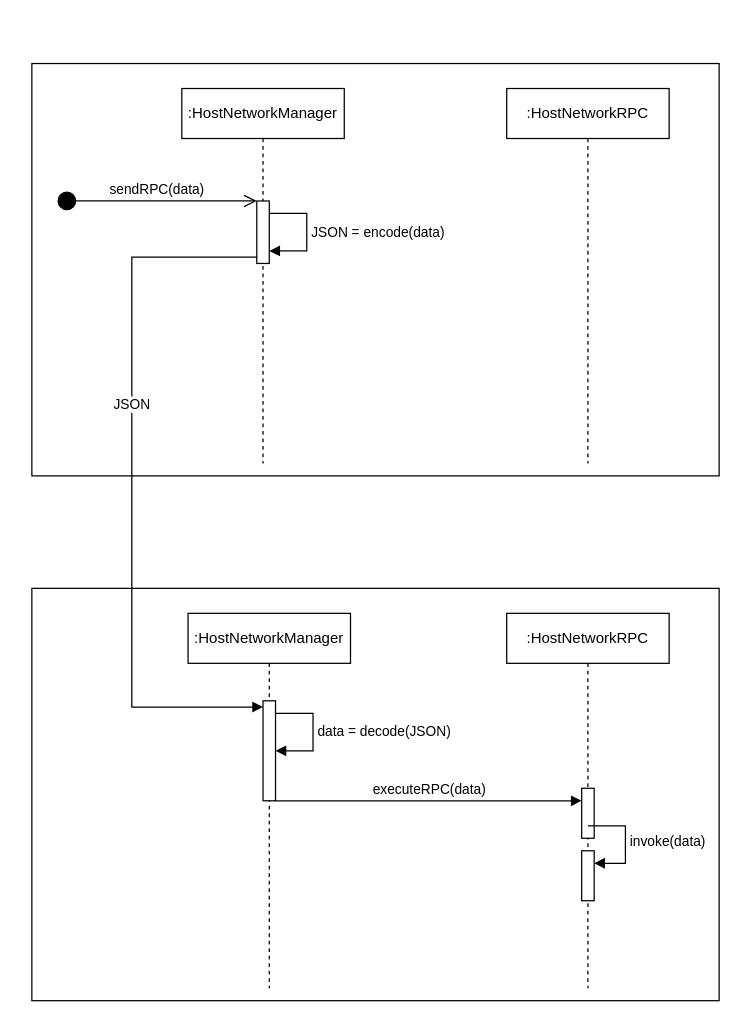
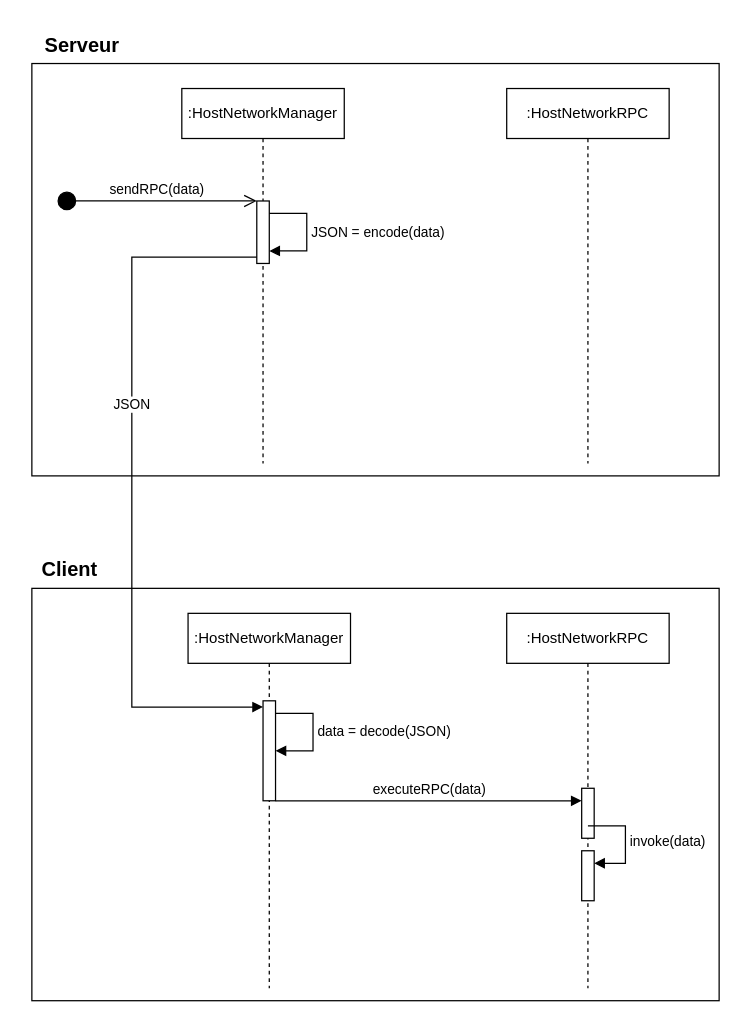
node "Serveur": added
node "Client": added
